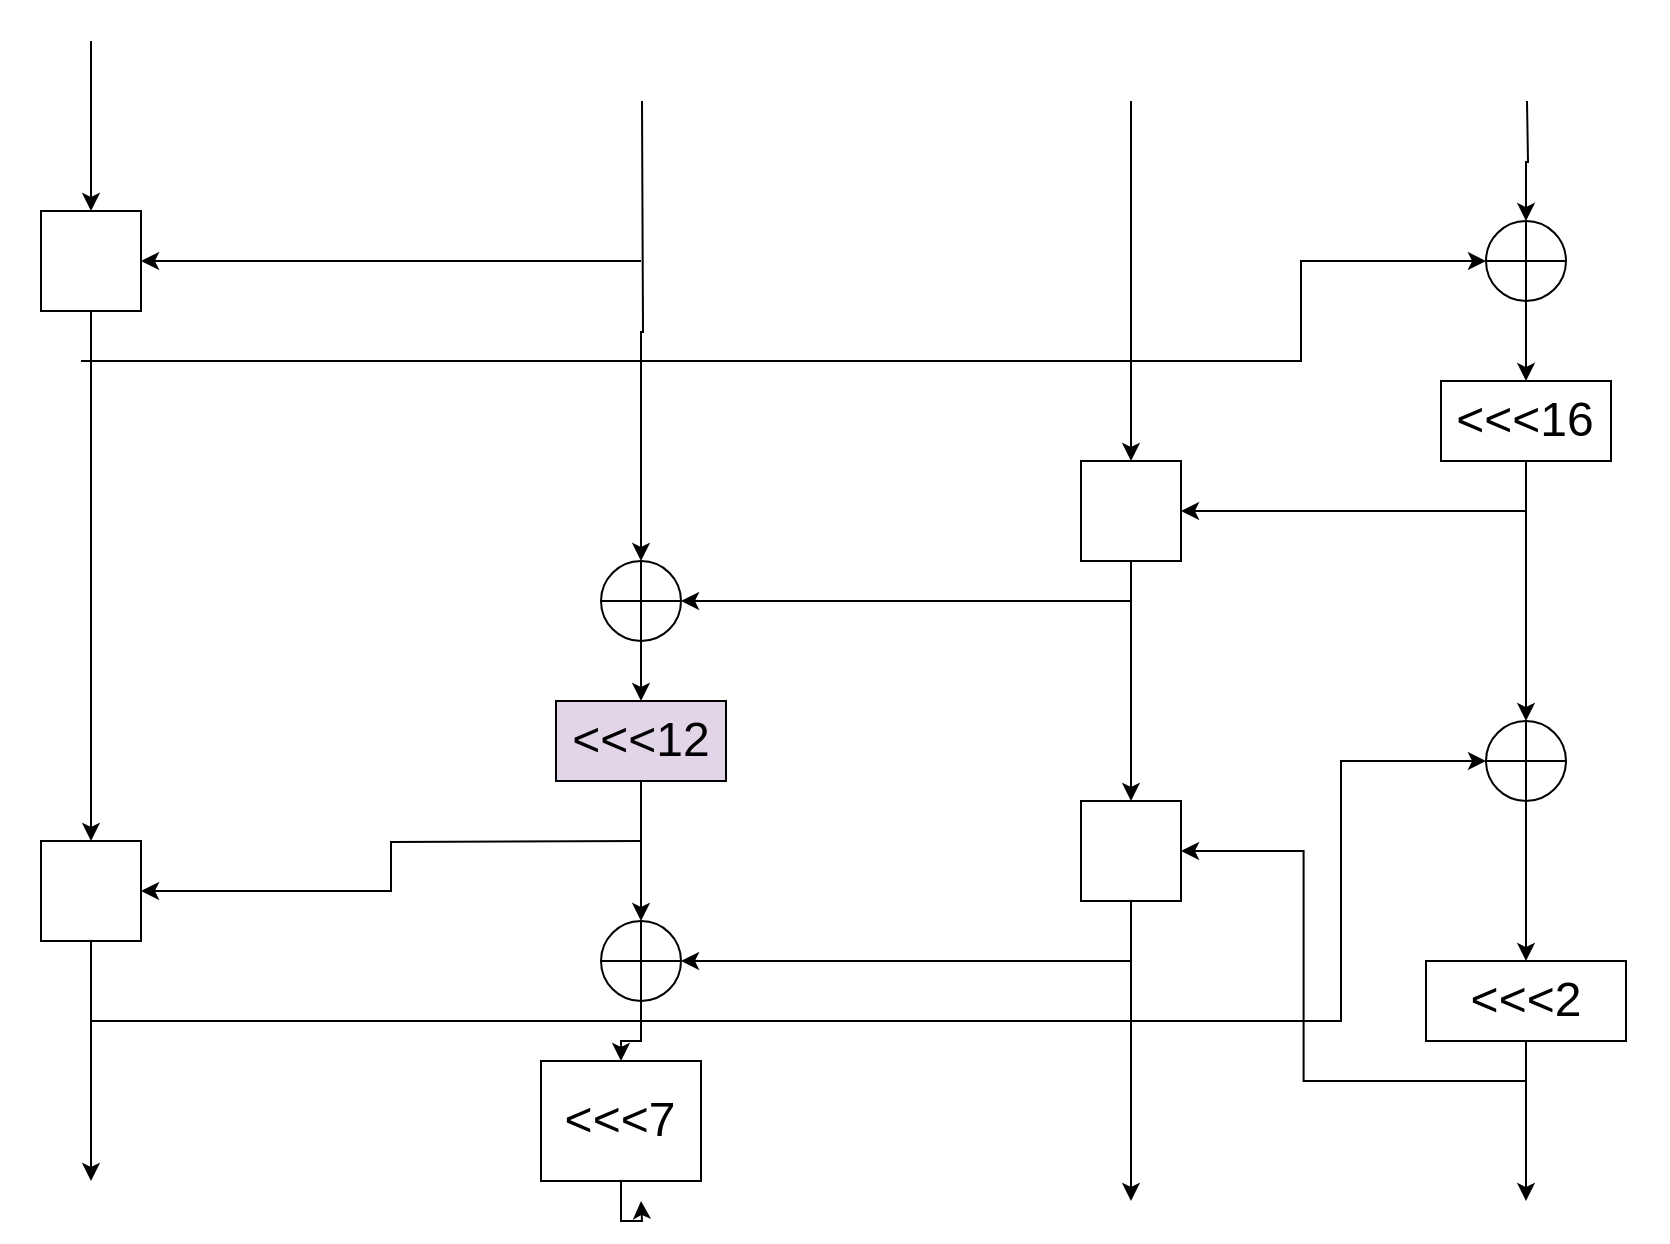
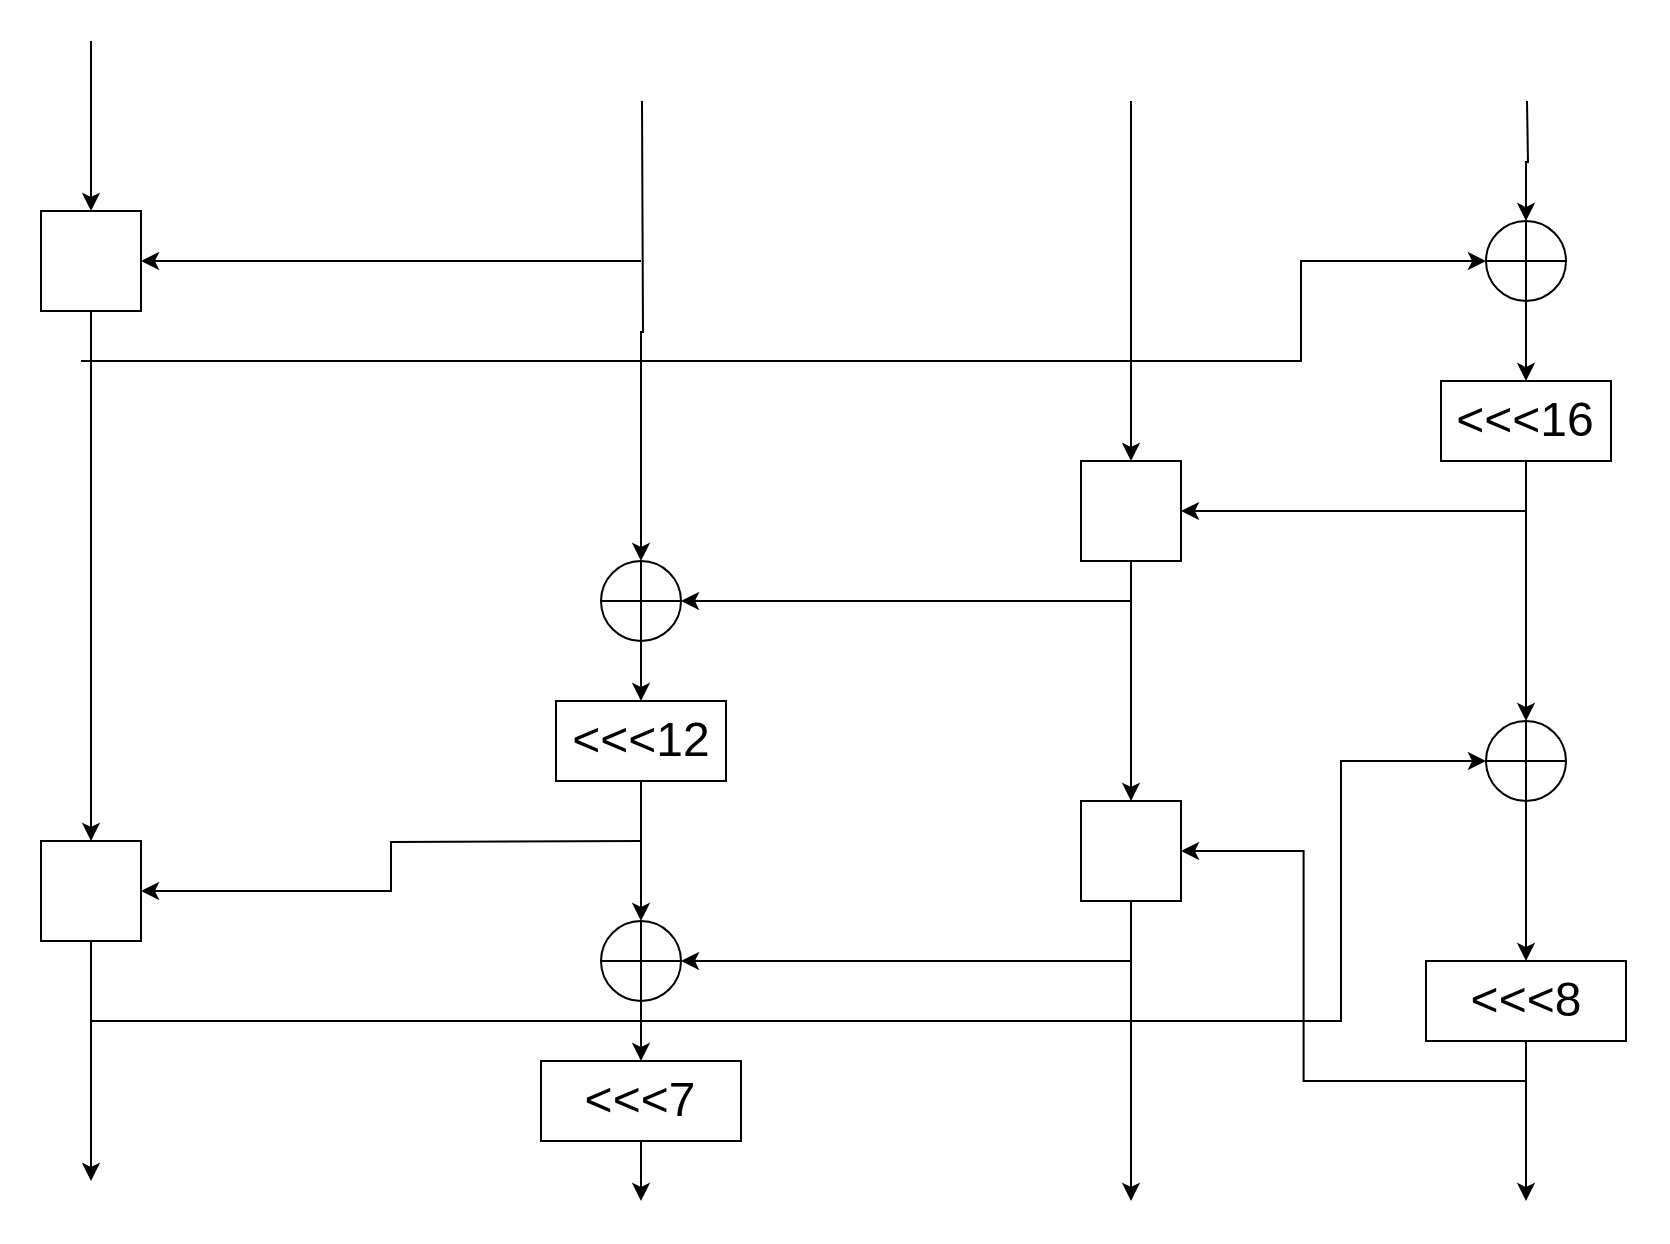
node "<<<12": fillcolor #e1d5e7 -> #ffffff
node "<<<2": label "<<<2" -> "<<<8"
node "<<<7": size 160x120 -> 200x80
